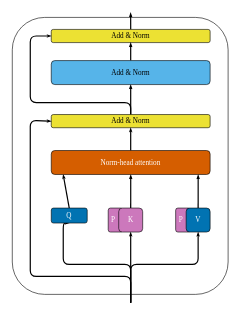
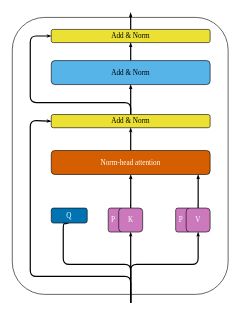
edge "Q" -> "Norm-head attention": removed
node "V": fillcolor #0173b2 -> #cc78bc
